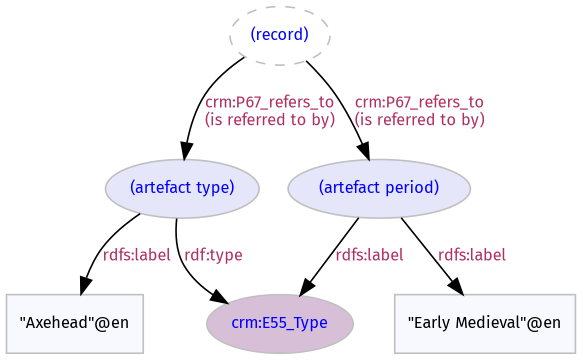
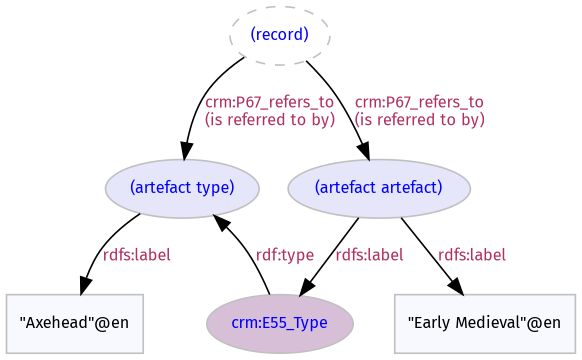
node "(artefact period)": label "(artefact period)" -> "(artefact artefact)"
edge "(artefact type)" -> "crm:E55_Type": reversed
